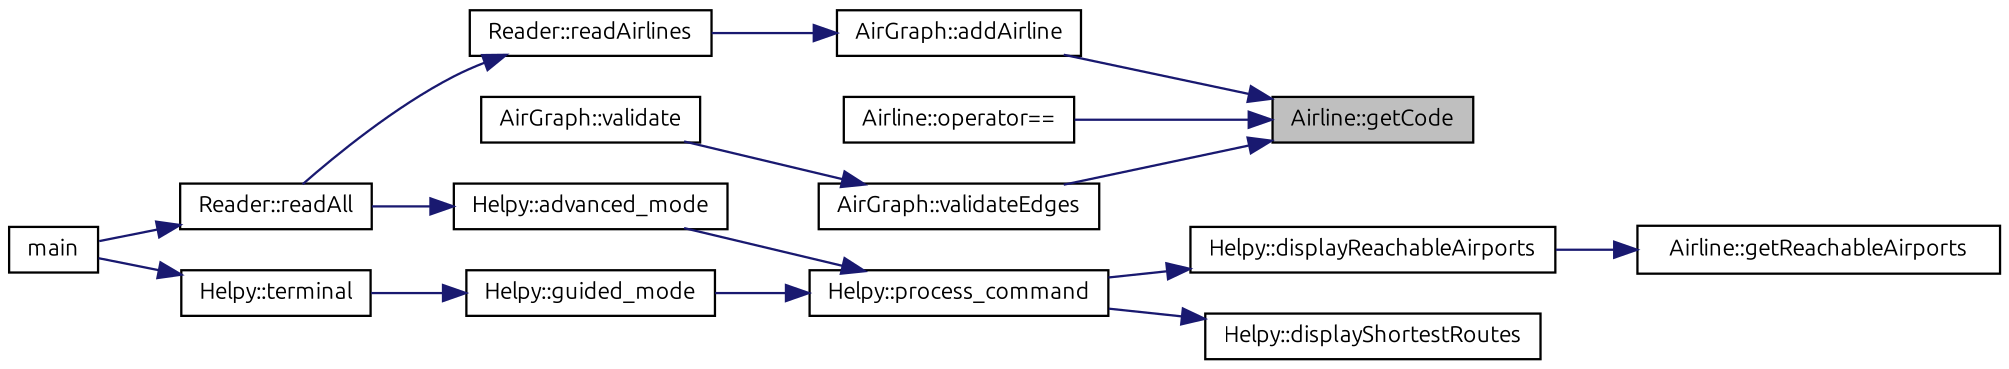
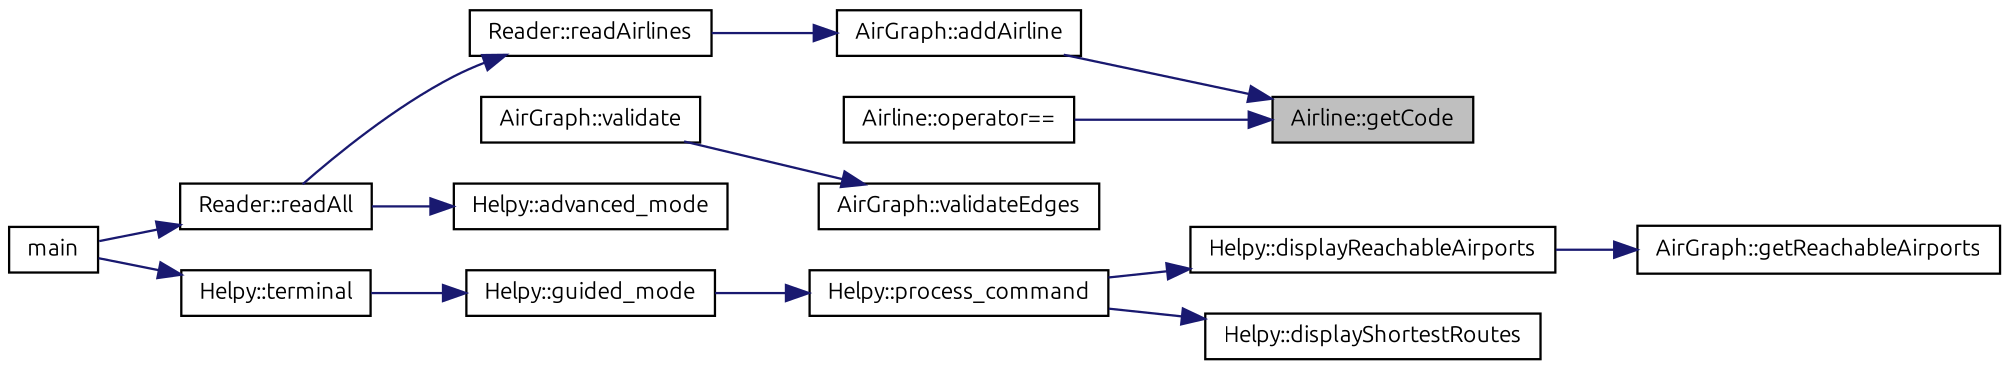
edge "AirGraph::validateEdges" -> "Airline::getCode": removed
edge "Helpy::advanced_mode" -> "Helpy::process_command": removed
node "Airline::getReachableAirports": label "Airline::getReachableAirports" -> "AirGraph::getReachableAirports"
